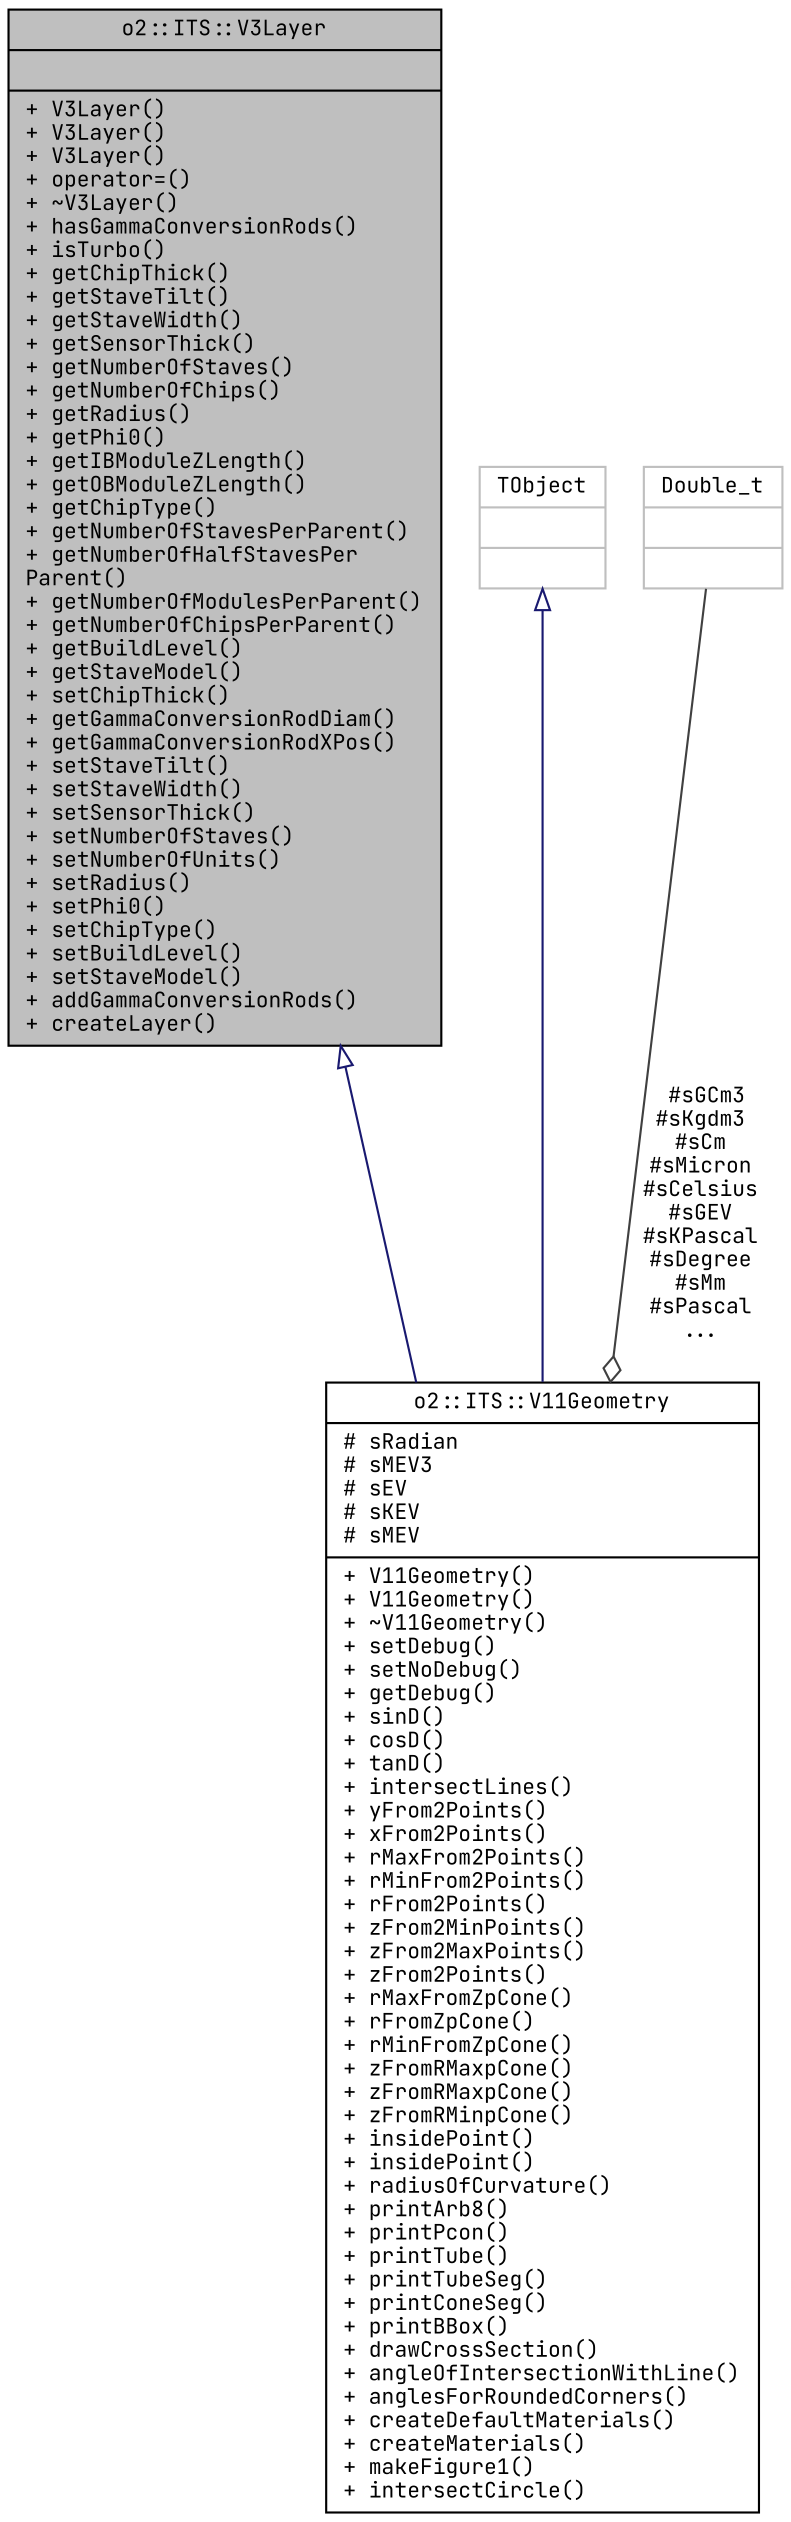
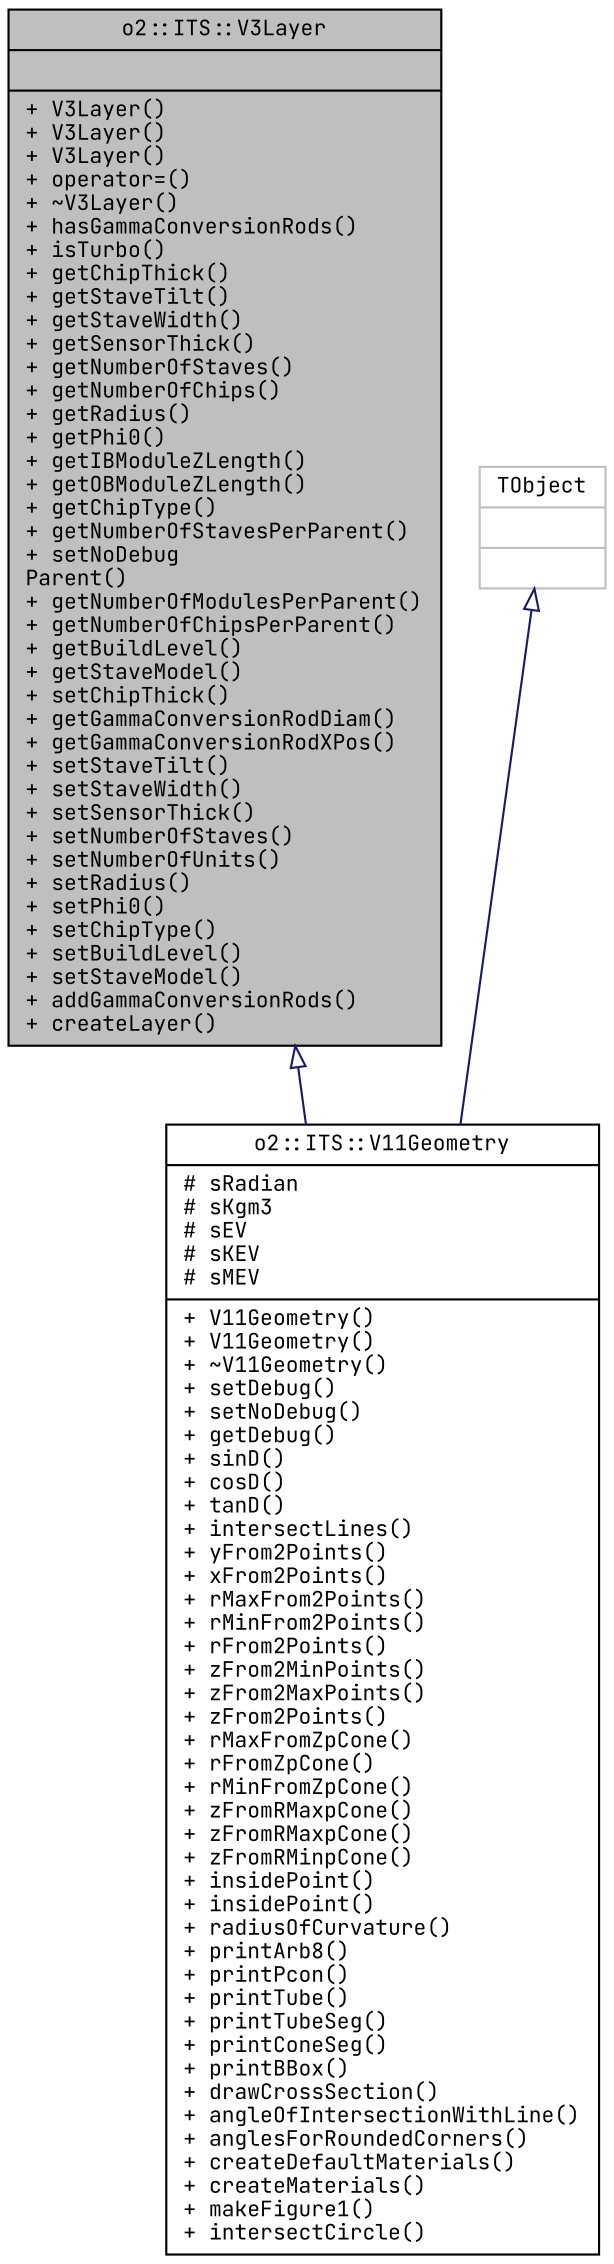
node "Double_t": removed
node "o2::ITS::V3Layer": text "+ getNumberOfHalfStavesPer" -> "+ setNoDebug"
node "o2::ITS::V11Geometry": text "# sMEV3" -> "# sKgm3"
